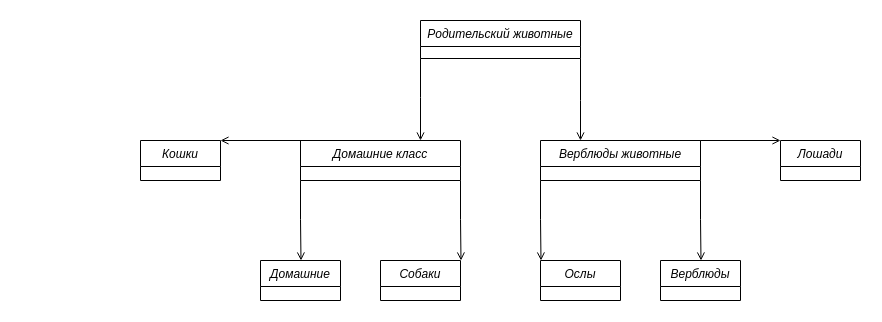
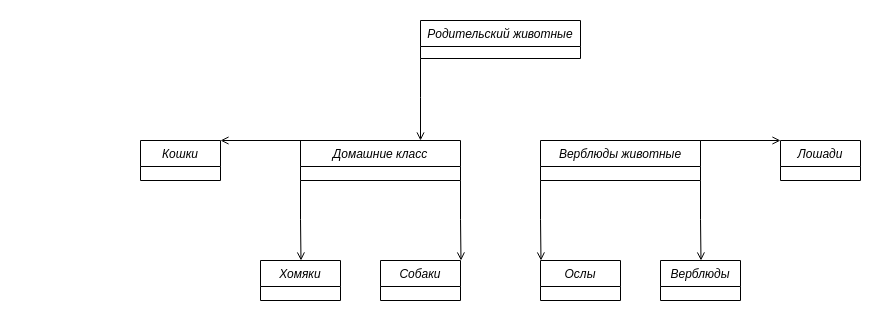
edge "Родительский животные" -> "Верблюды животные": removed
node "Домашние": label "Домашние" -> "Хомяки"
